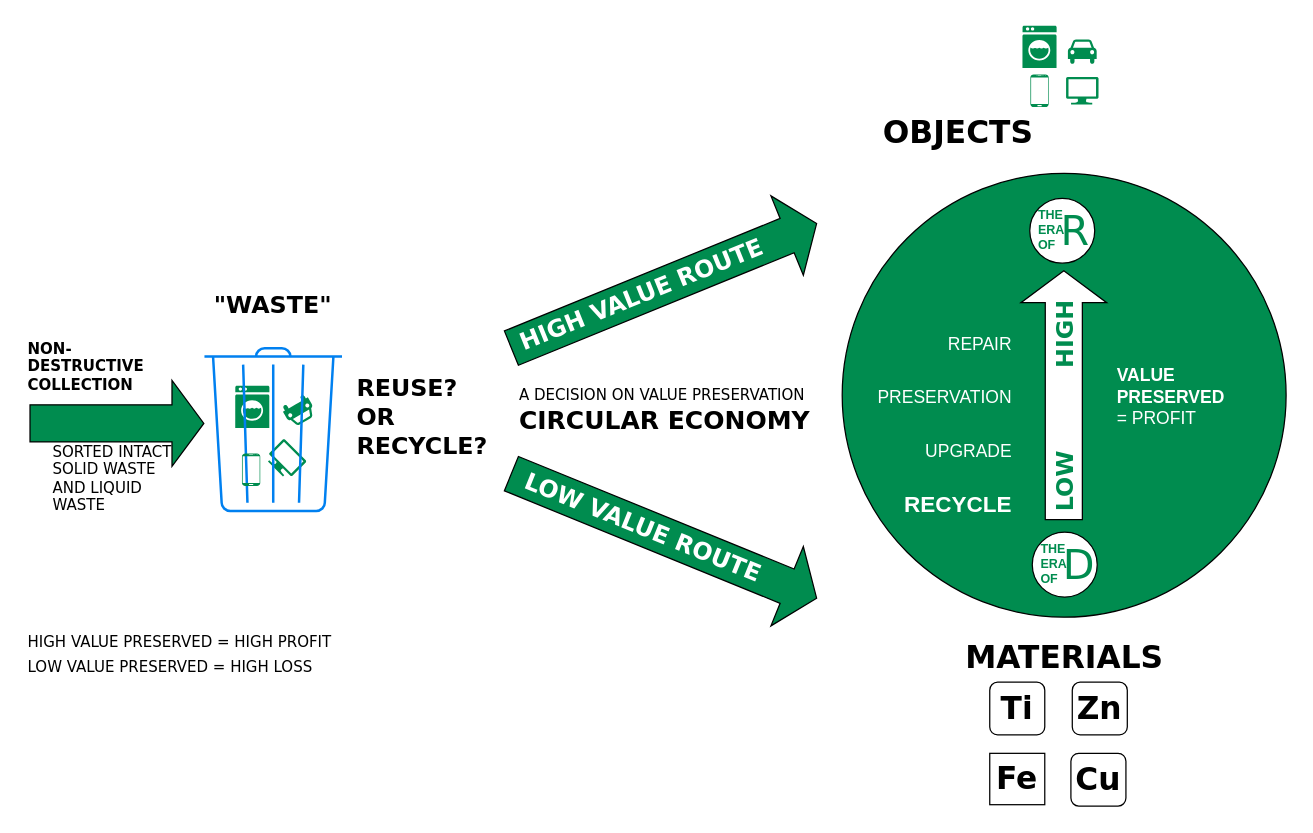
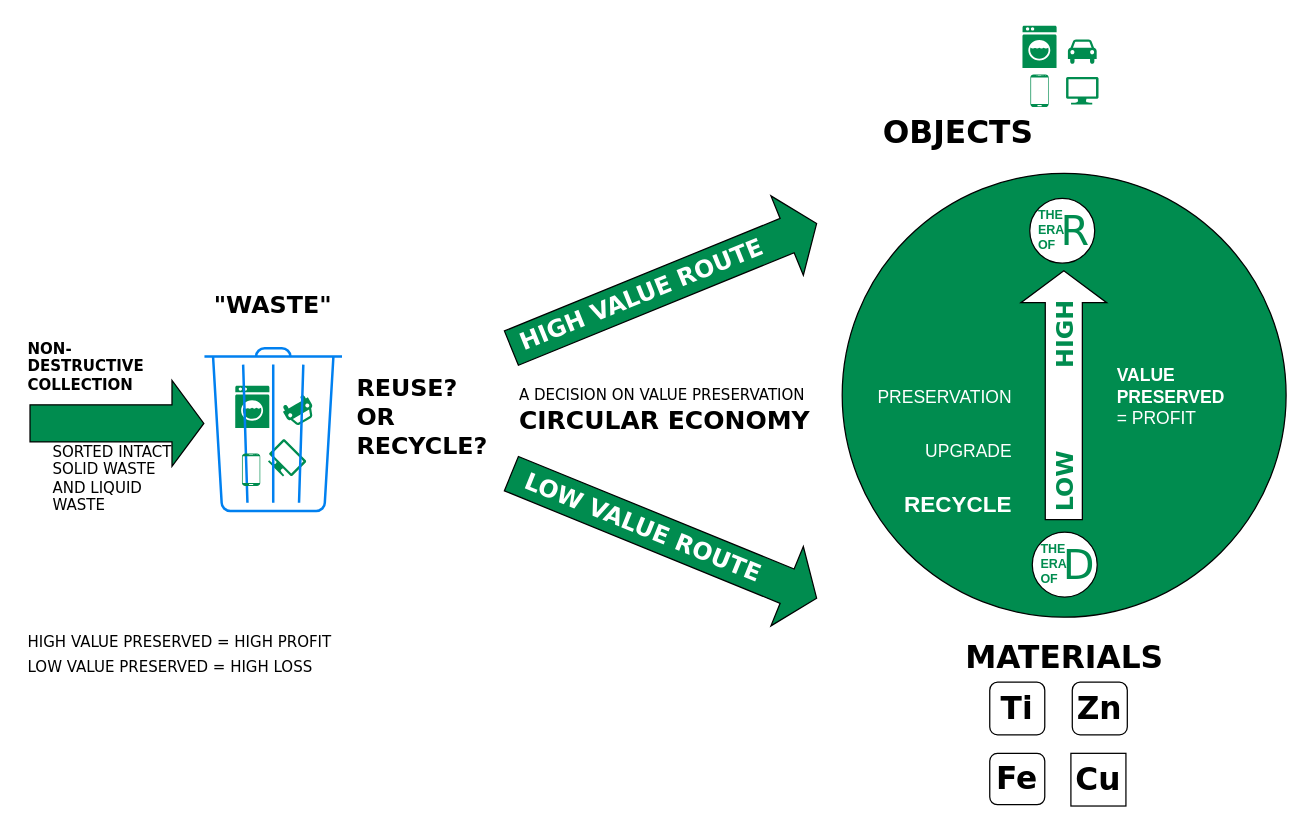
node "REPAIR": removed
node "Fe": shape rectangle -> rounded rectangle
node "Cu": shape rounded rectangle -> rectangle
